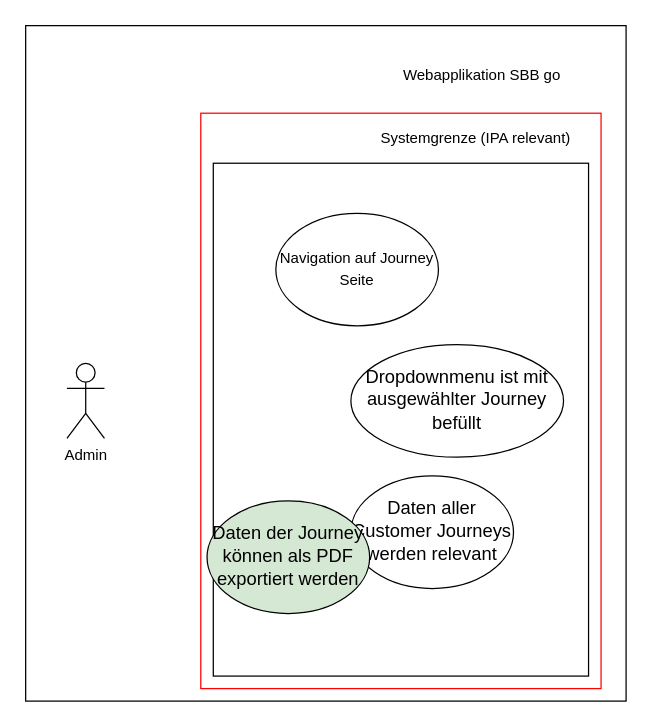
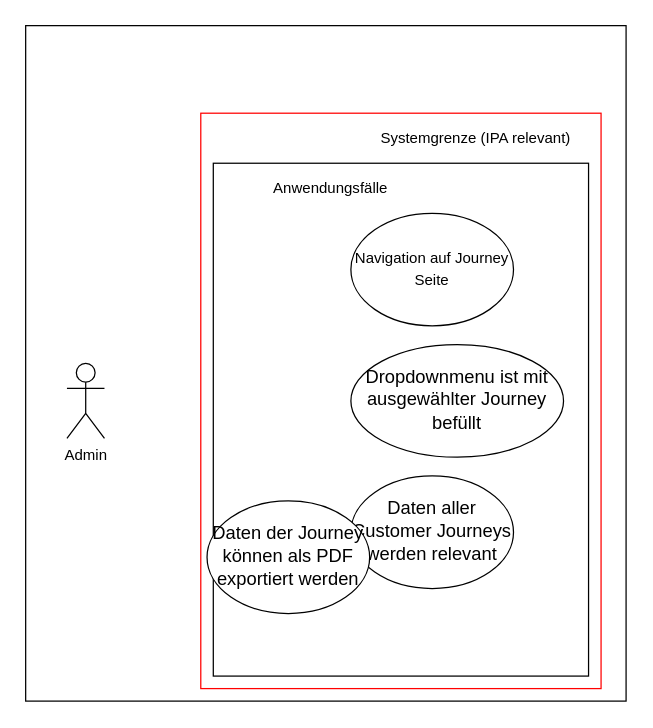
node "Webapplikation SBB go": removed
node "Anwendungsfälle": added
node "Navigation auf Journey Seite": moved (357, 269) -> (432, 269)
node "Daten der Journey können als PDF exportiert werden": fillcolor #d5e8d4 -> #ffffff
